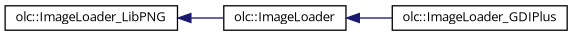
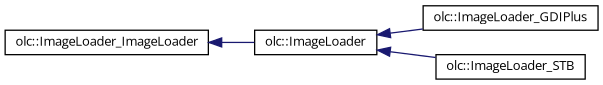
node "olc::ImageLoader_LibPNG": label "olc::ImageLoader_LibPNG" -> "olc::ImageLoader_ImageLoader"
node "olc::ImageLoader_STB": added
